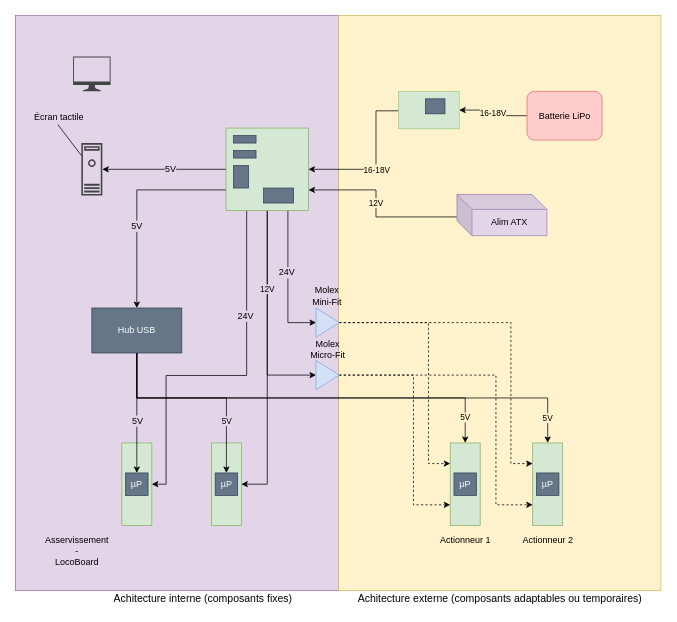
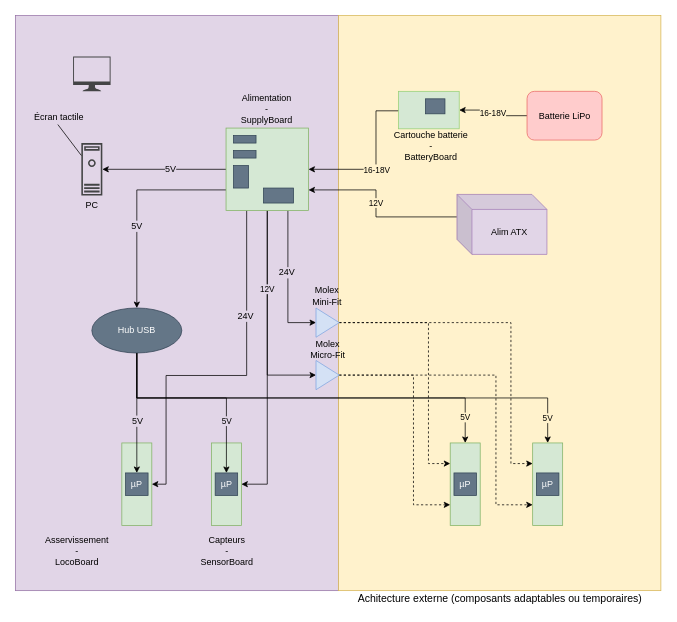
node "Alimentation - SupplyBoard": added
node "Cartouche batterie - BatteryBoard": added
node "PC": added
node "Alim ATX": size 90x41 -> 90x60
node "Hub USB": shape rectangle -> ellipse
node "Actionneur 1": removed
node "Actionneur 2": removed
node "Capteurs - SensorBoard": added
node "Achitecture interne (composants fixes)": removed
